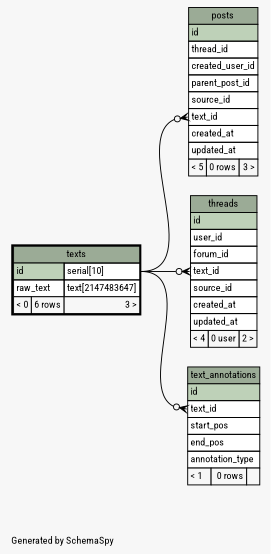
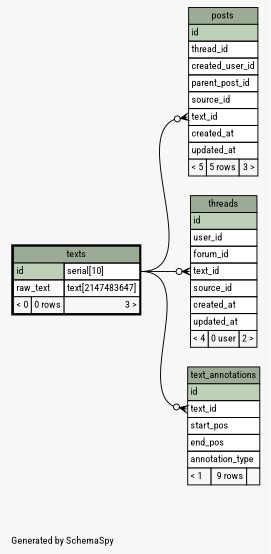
node "posts": text "0 rows" -> "5 rows"
node "texts": text "6 rows" -> "0 rows"
node "text_annotations": text "0 rows" -> "9 rows"
